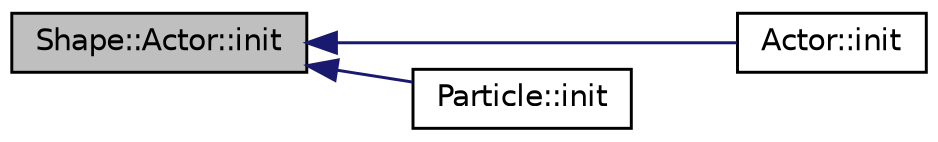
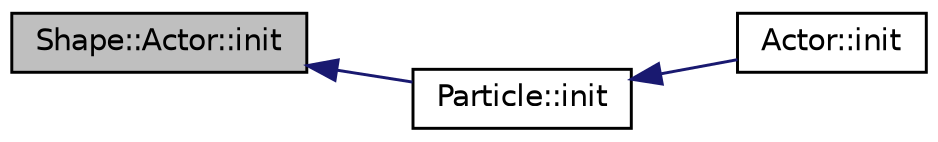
edge "Actor::init" -> "Shape::Actor::init": now "Actor::init" -> "Particle::init"
